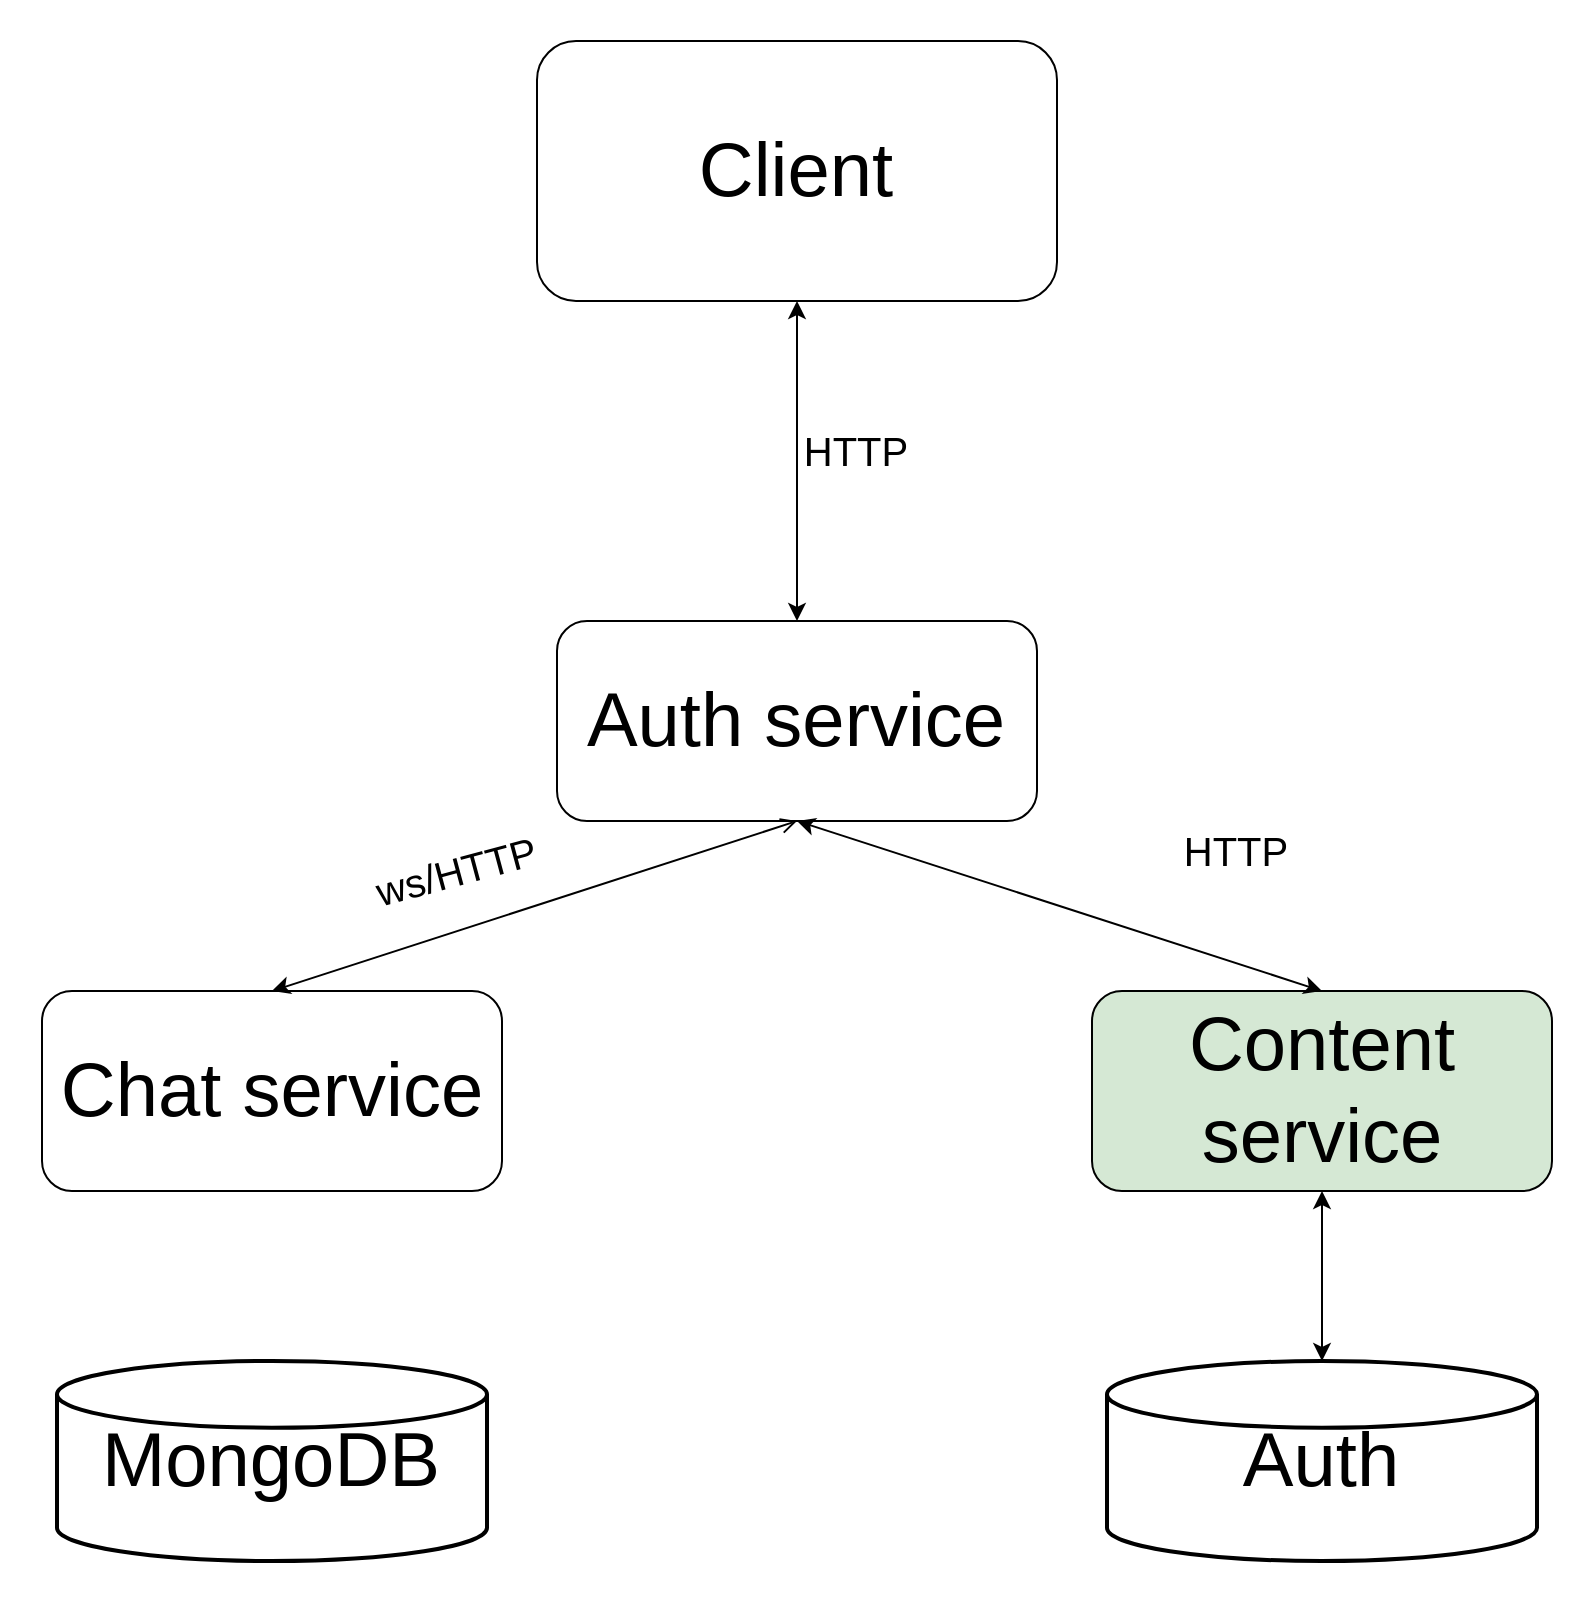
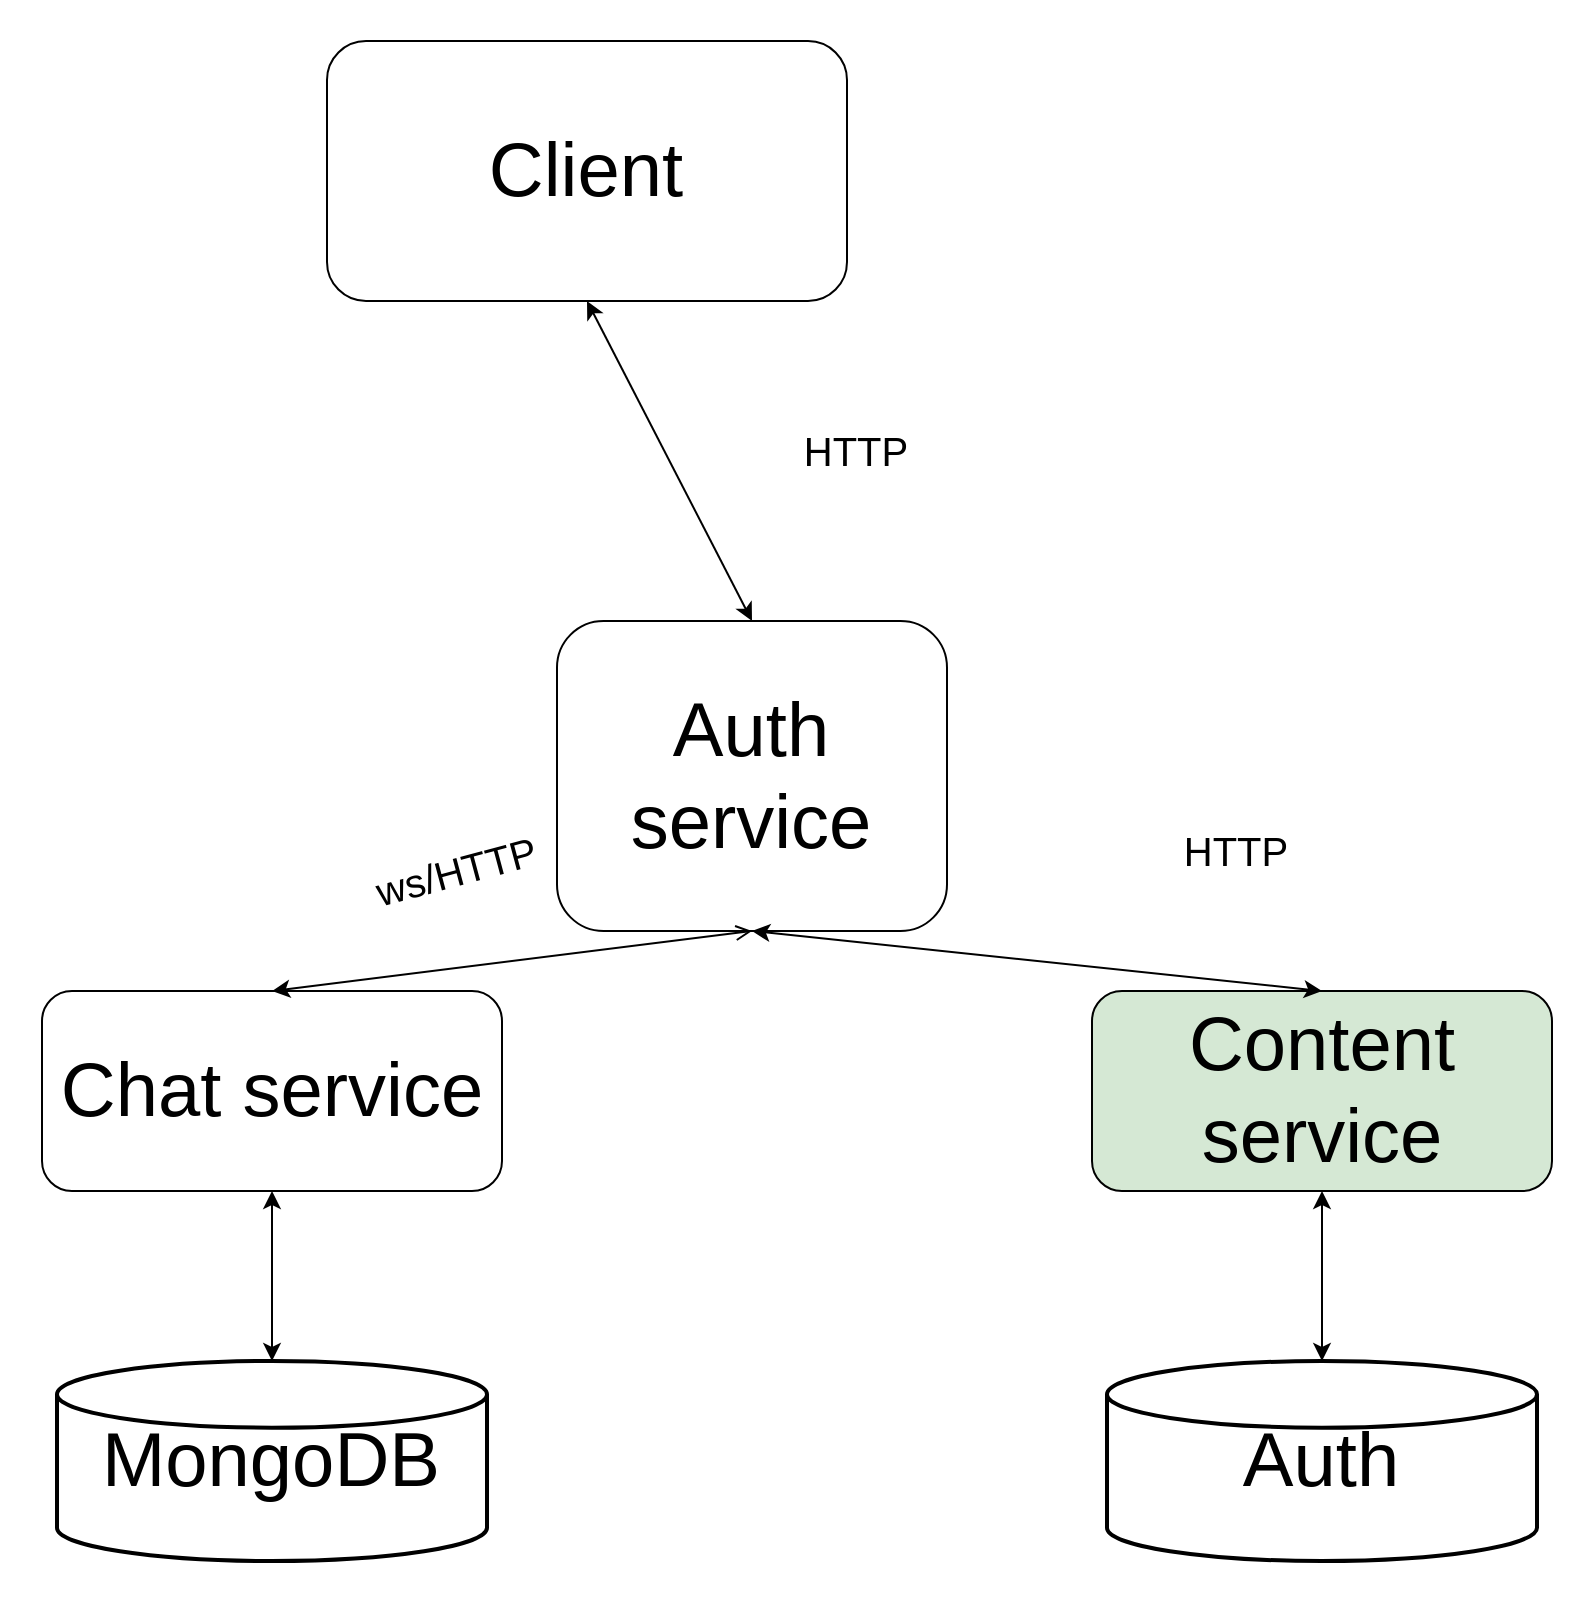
node "Client": moved (797, 171) -> (587, 171)
node "Auth service": size 480x200 -> 390x310
edge "Chat service" -- "MongoDB": added
